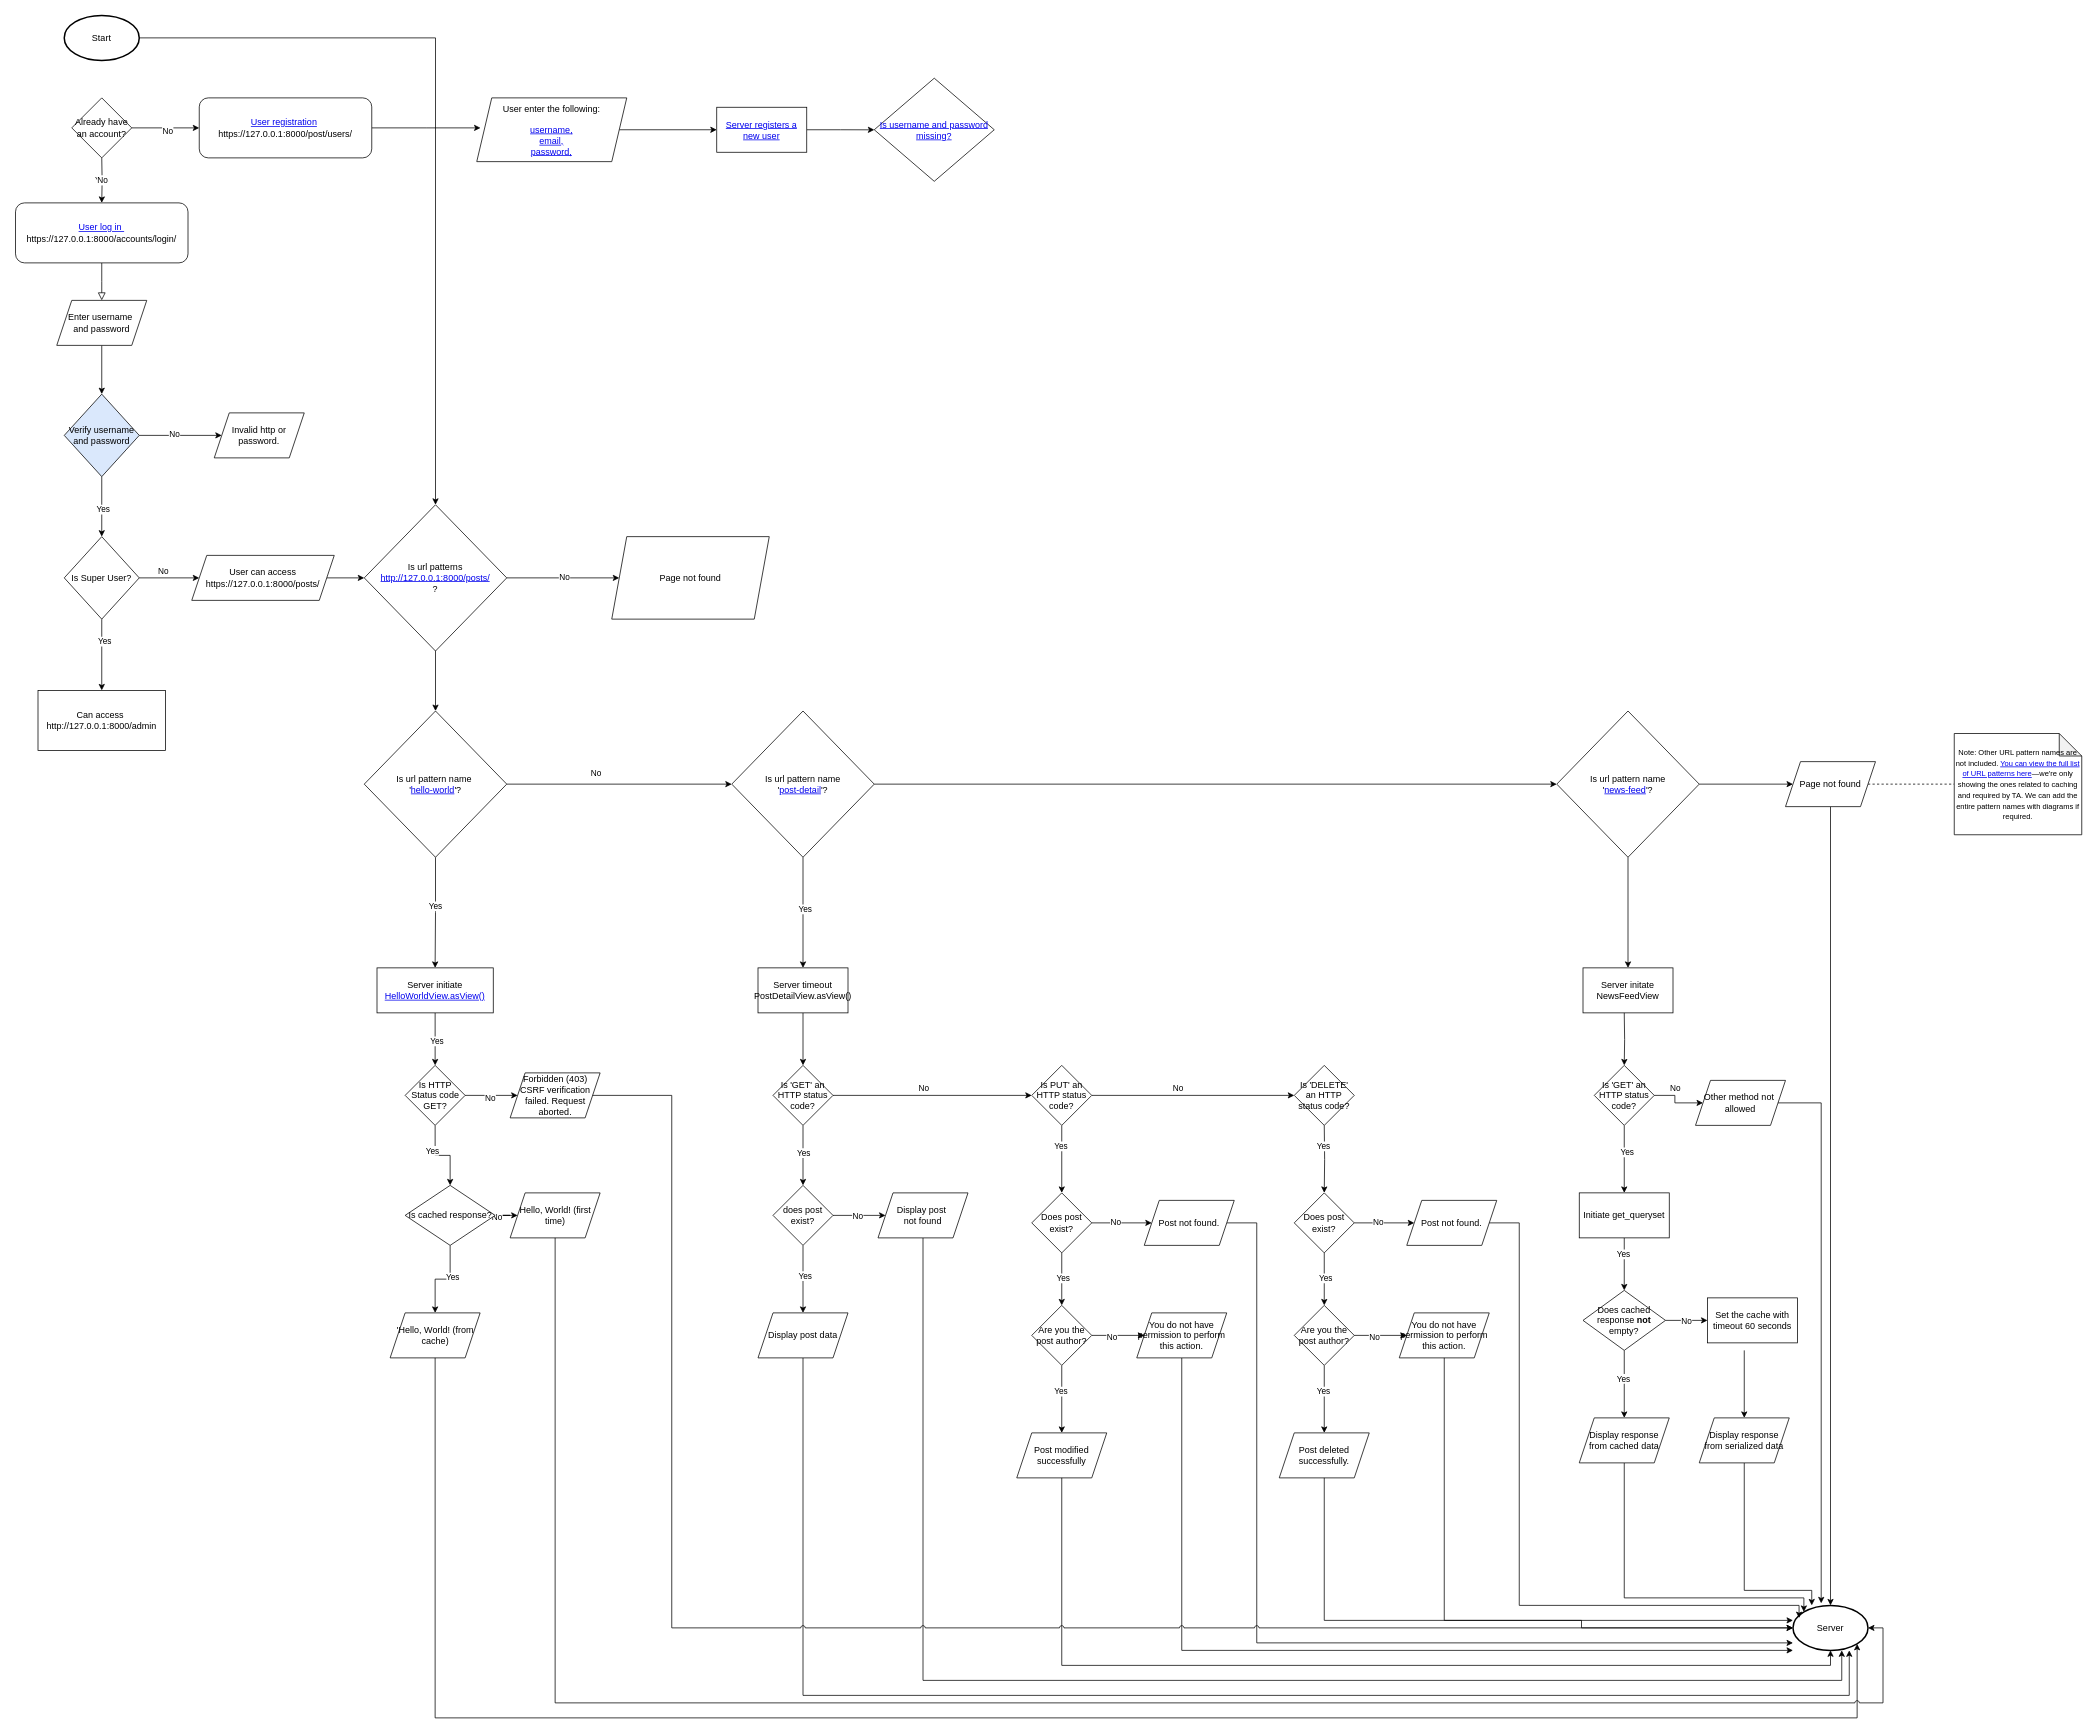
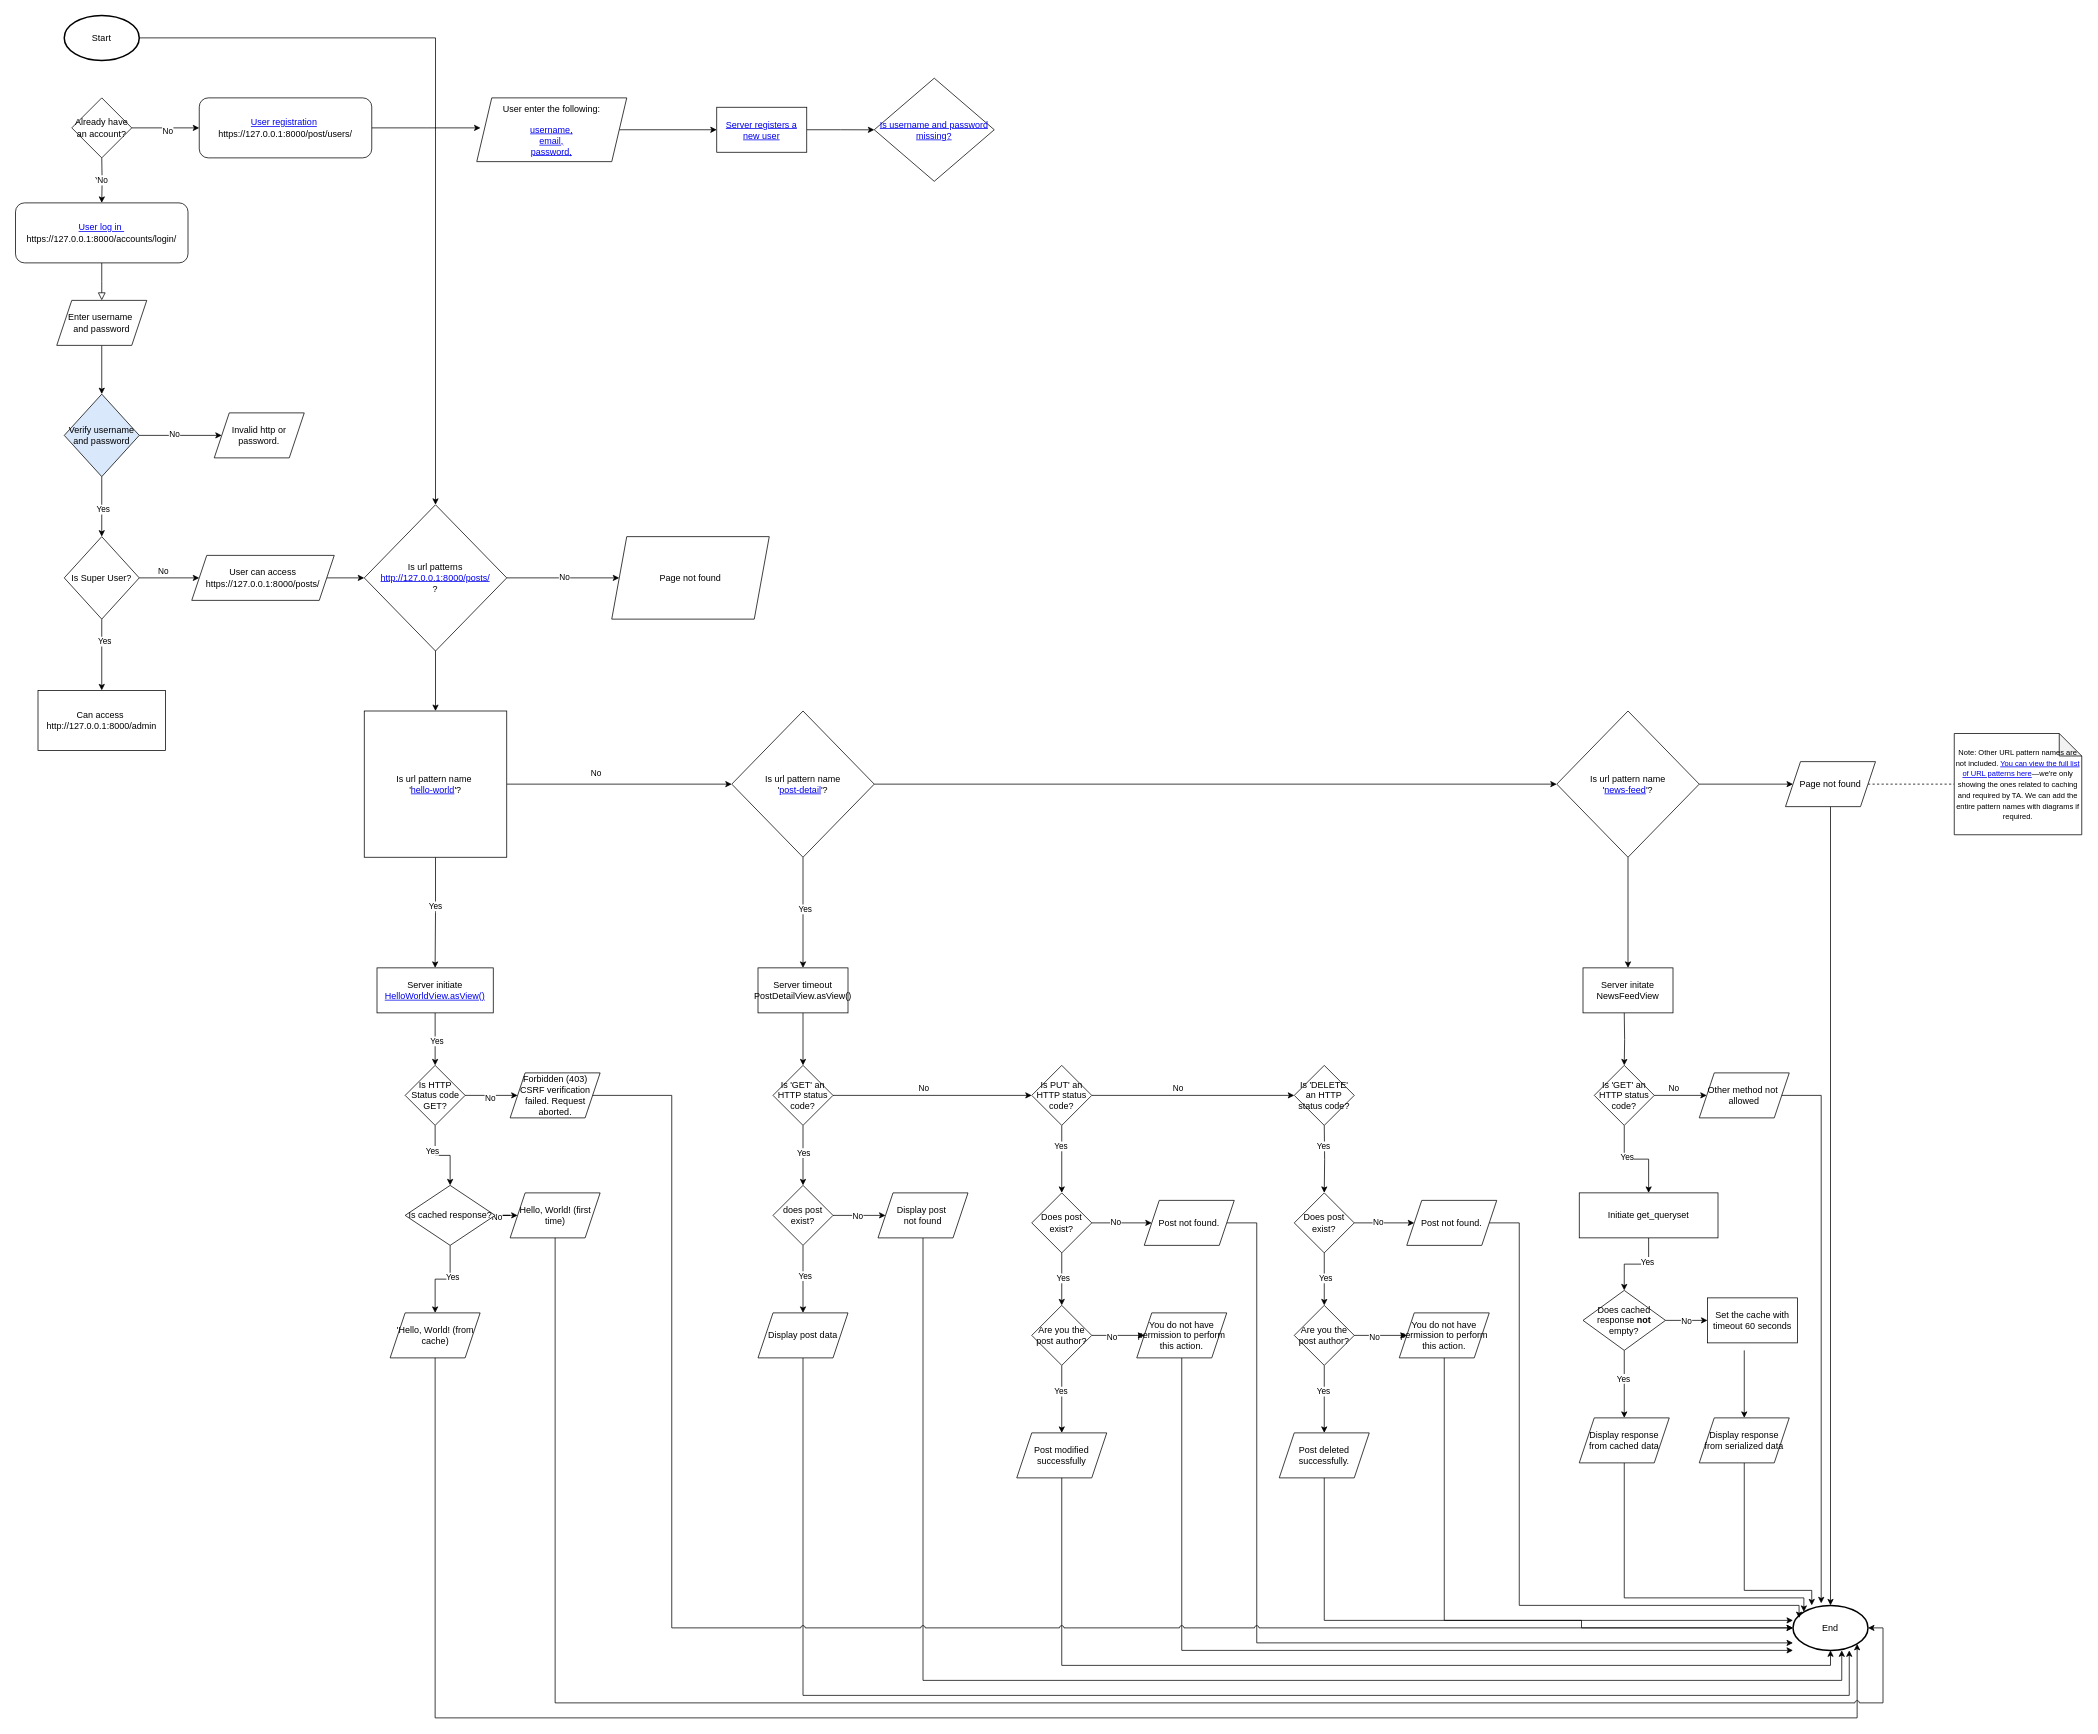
node "Is url pattern name 'hello-world'?": shape diamond -> rectangle
node "Other method not allowed": moved (1740, 1103) -> (1744, 1095)
node "Initiate get_queryset": size 90x45 -> 139x45
node "Server": label "Server" -> "End"
